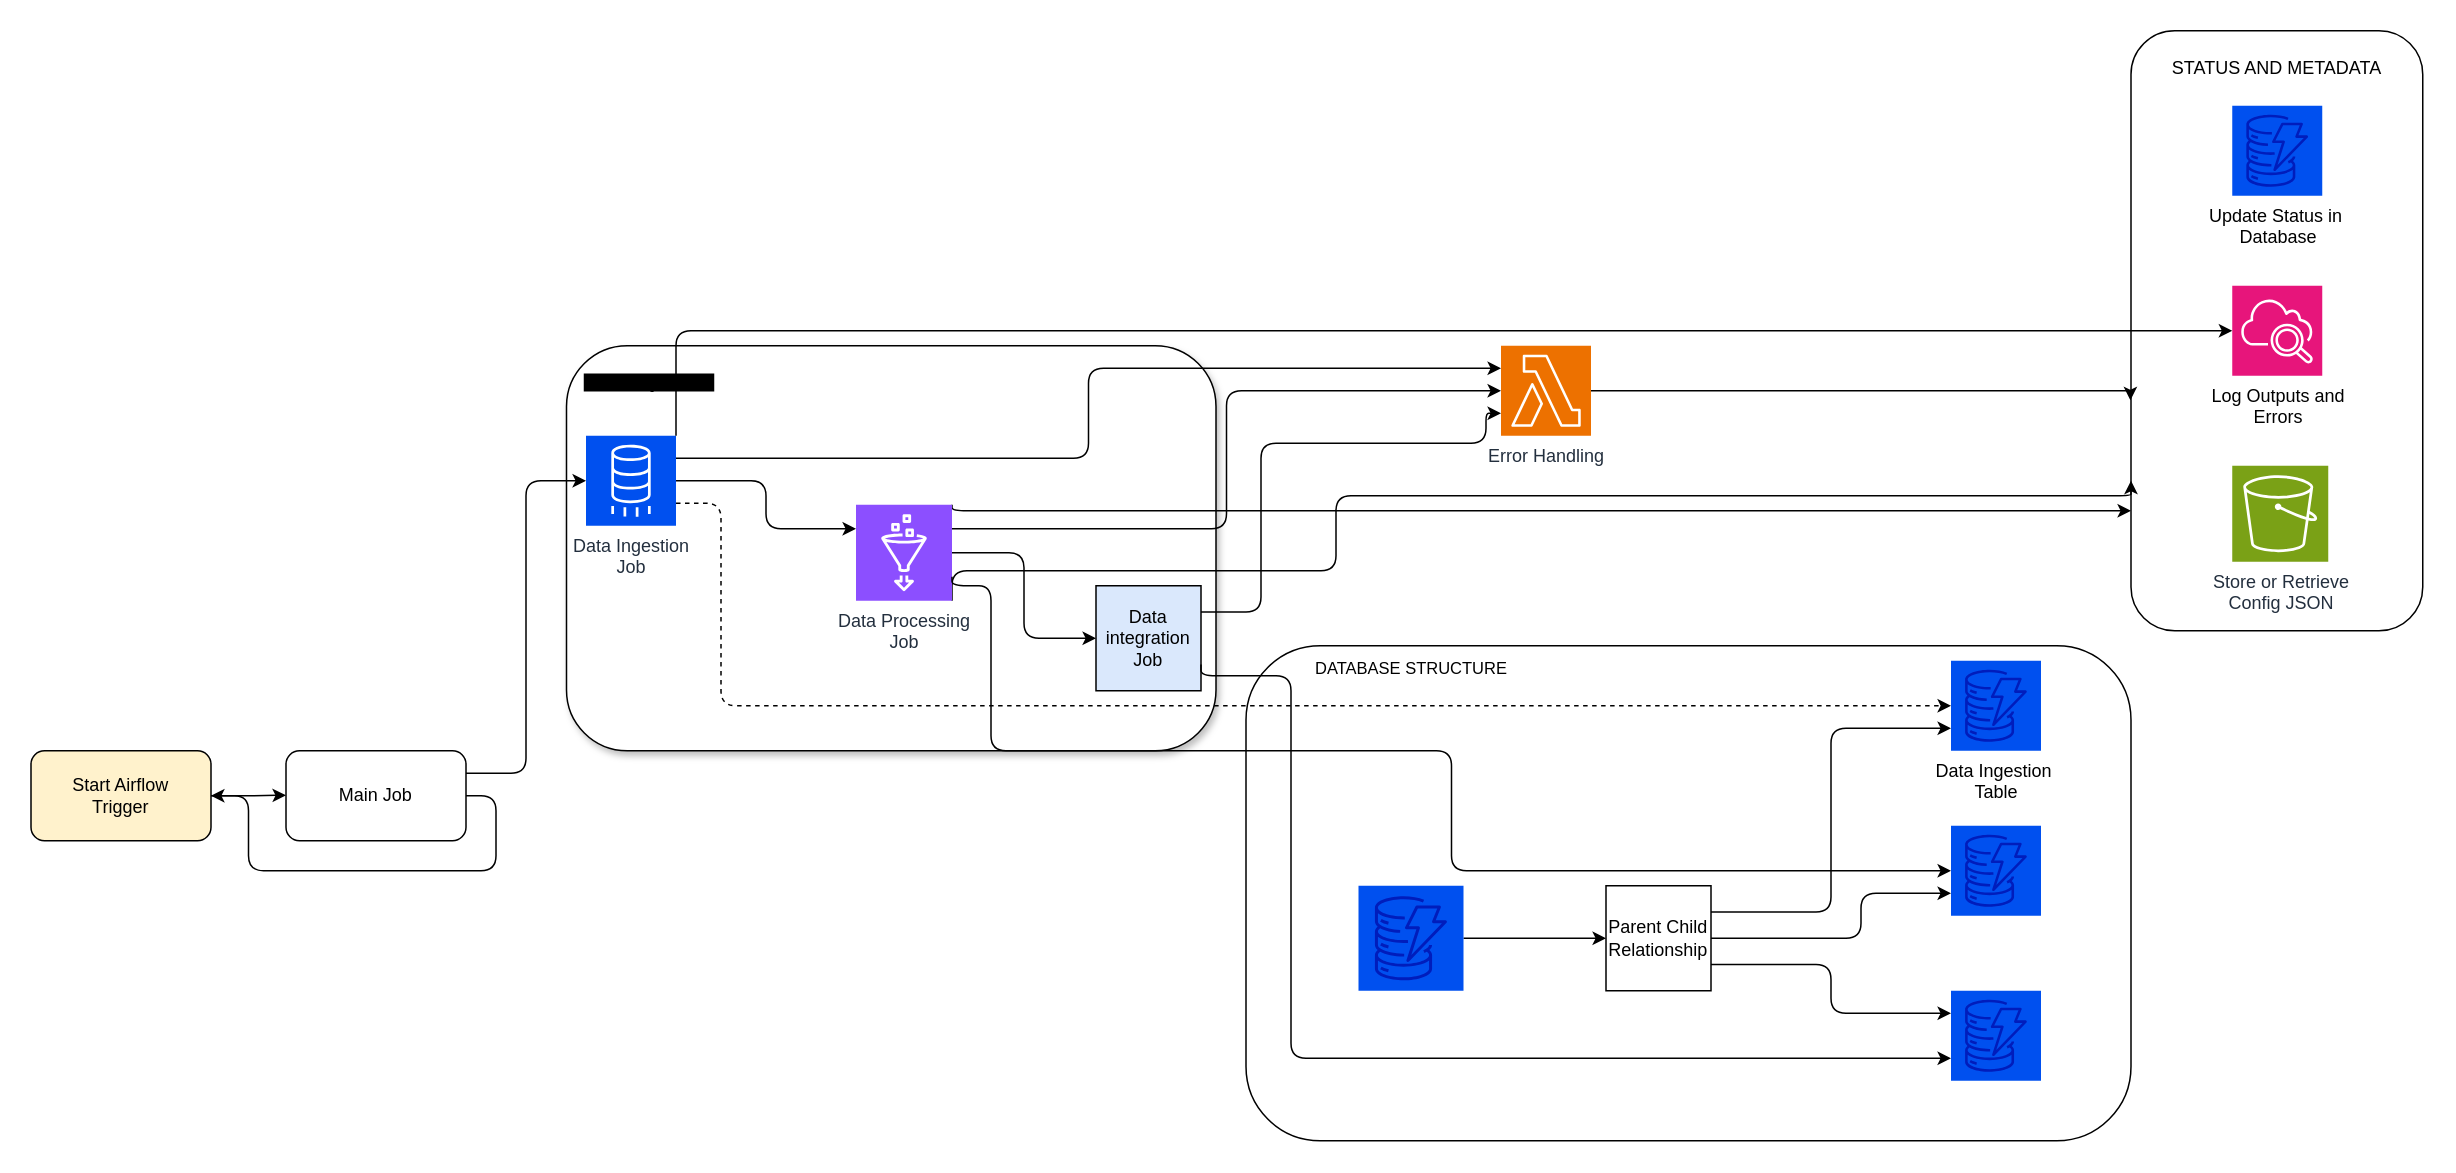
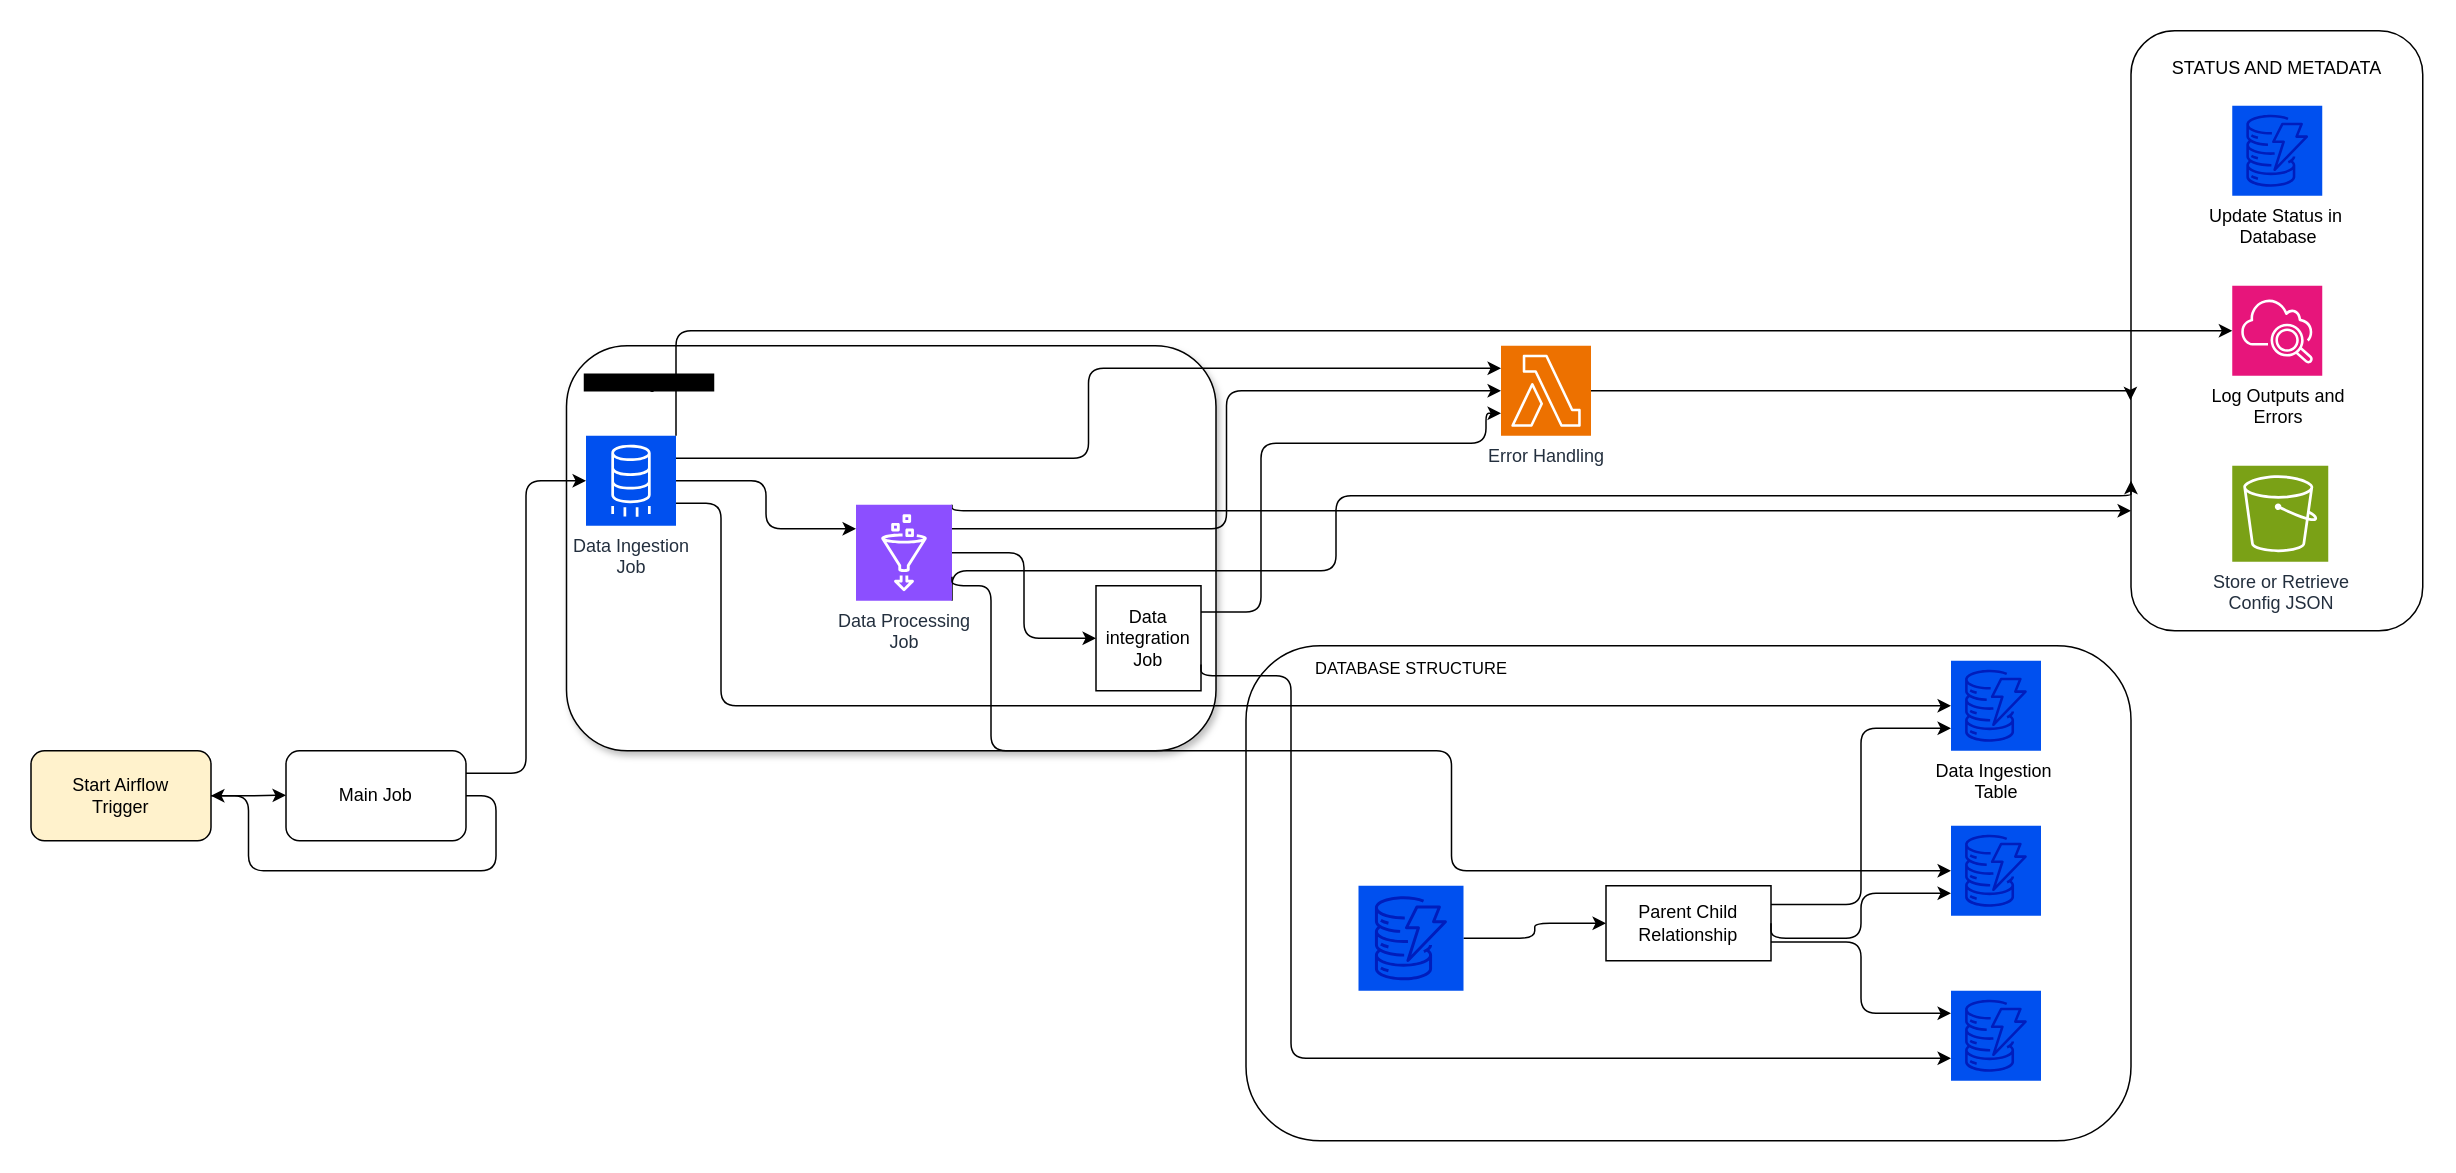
node "Data integration Job": fillcolor #dae8fc -> #ffffff
edge "Data Ingestion Job" -> "Data Ingestion Table": style dashed -> solid
node "Parent Child Relationship": size 105x105 -> 165x75
